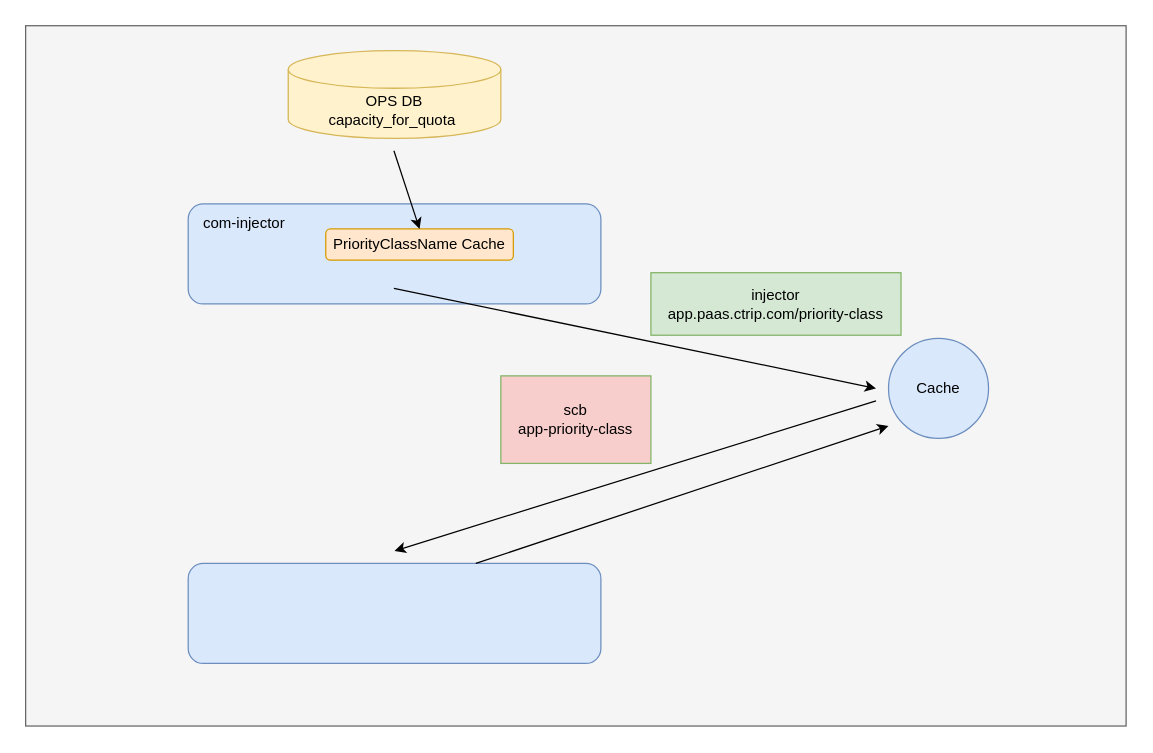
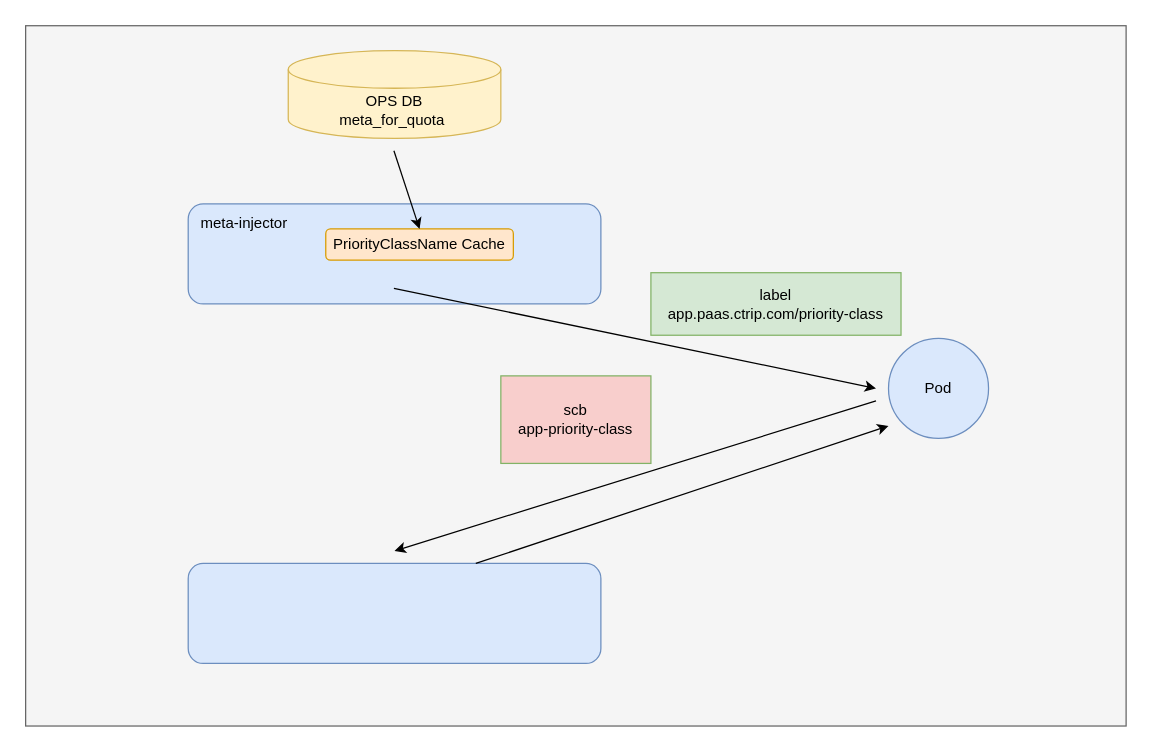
node "OPS DB capacity_for_quota": label "OPS DB capacity_for_quota" -> "OPS DB meta_for_quota"
node "com-injector": label "com-injector" -> "meta-injector"
node "injector app.paas.ctrip.com/priority-class": label "injector app.paas.ctrip.com/priority-class" -> "label app.paas.ctrip.com/priority-class"
node "Cache": label "Cache" -> "Pod"
